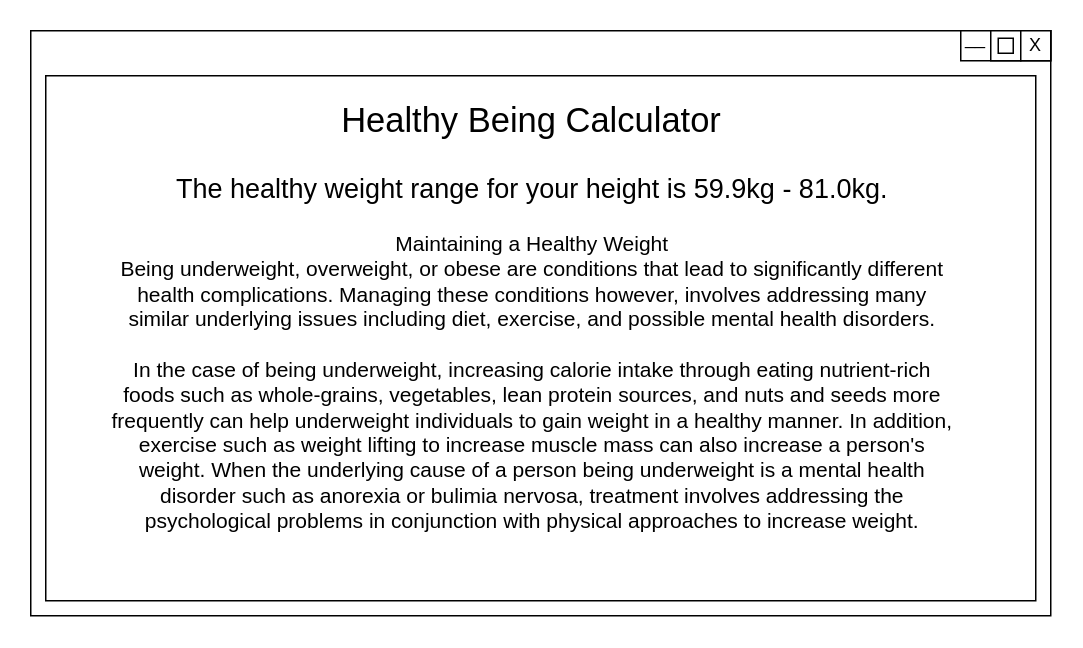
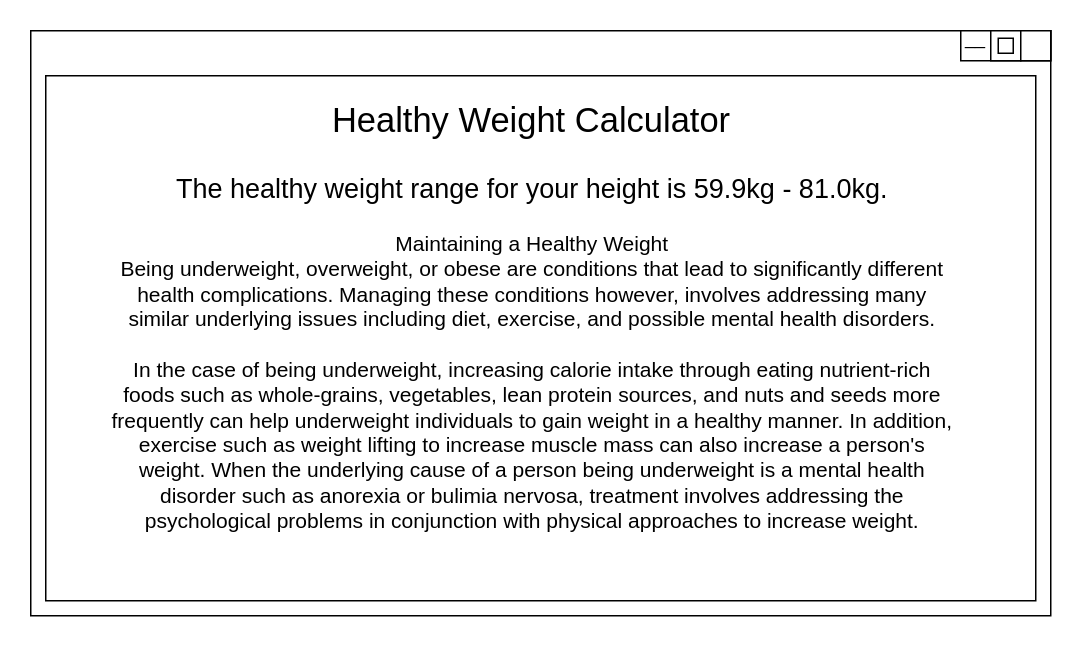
node "X": removed
node "Healthy Being Calculator": label "Healthy Being Calculator" -> "Healthy Weight Calculator"
